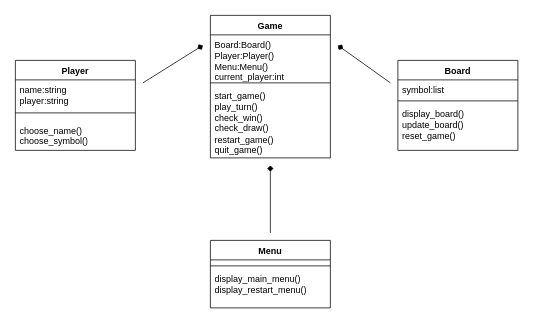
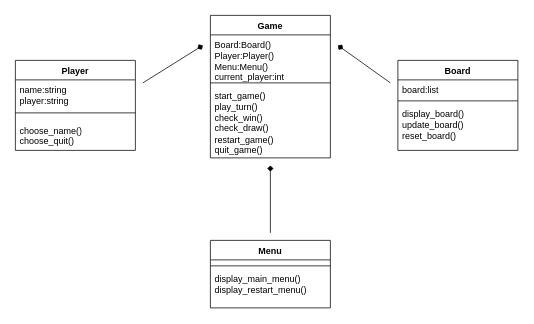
node "symbol:list": label "symbol:list" -> "board:list"
node "display_board() update_board() reset_game()": label "display_board() update_board() reset_game()" -> "display_board() update_board() reset_board()"
node "choose_name() choose_symbol()": label "choose_name() choose_symbol()" -> "choose_name() choose_quit()"
